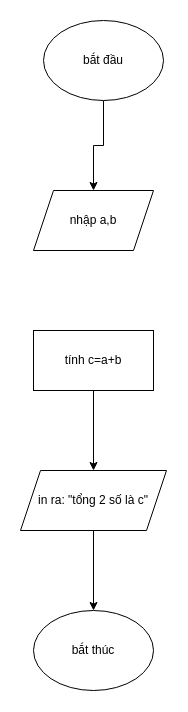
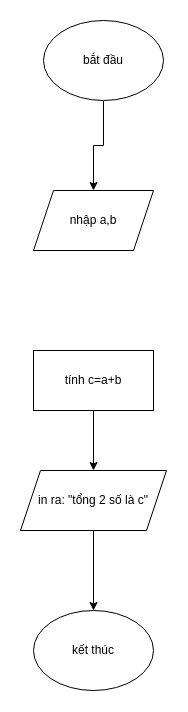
node "tính c=a+b": moved (94, 361) -> (94, 381)
node "bắt thúc": label "bắt thúc" -> "kết thúc"
